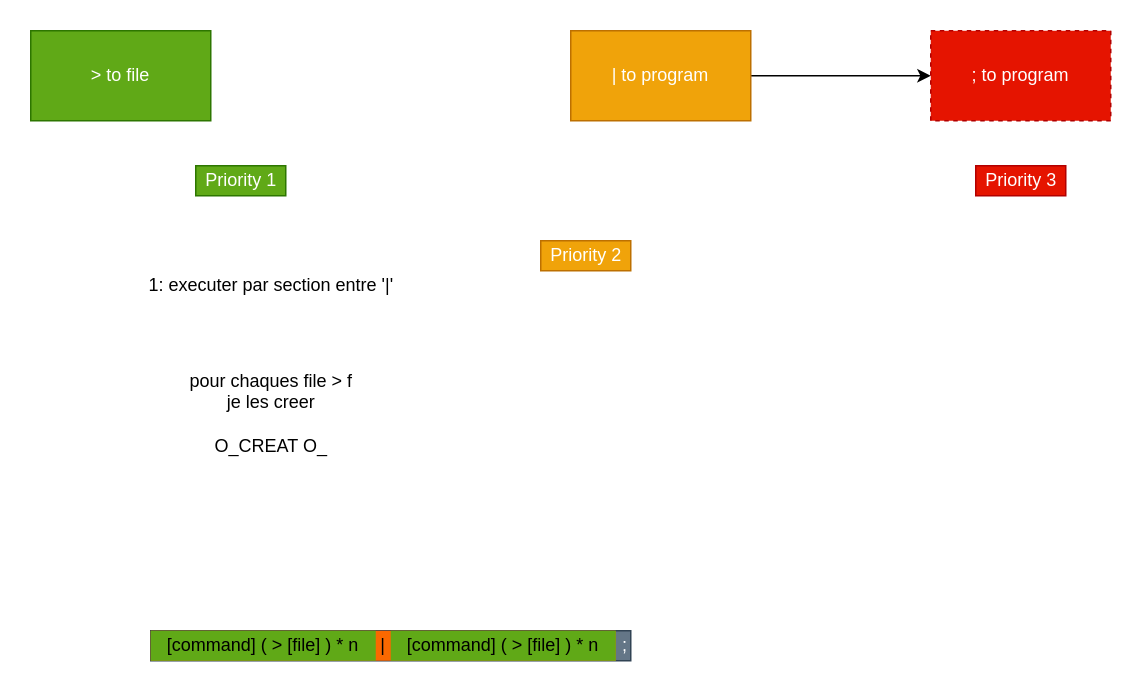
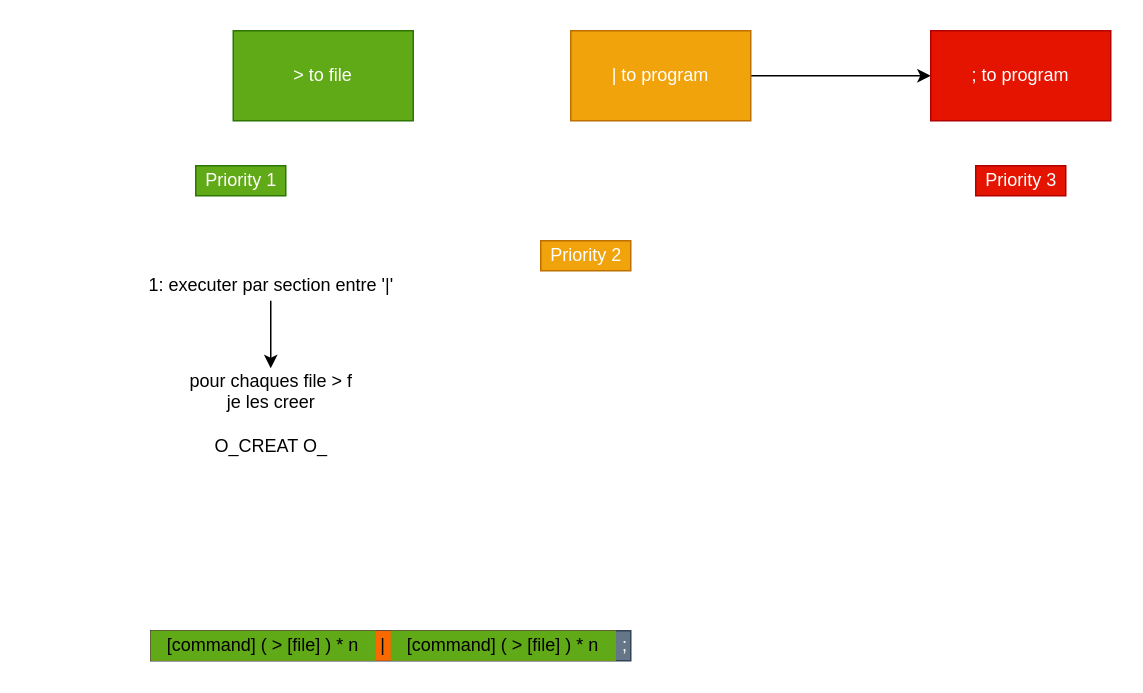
node "> to file": moved (121, 76) -> (323, 76)
node "; to program": style dashed -> solid
edge "1: executer par section entre '|'" -> "pour chaques file > f je les creer O_CREAT O_": added
